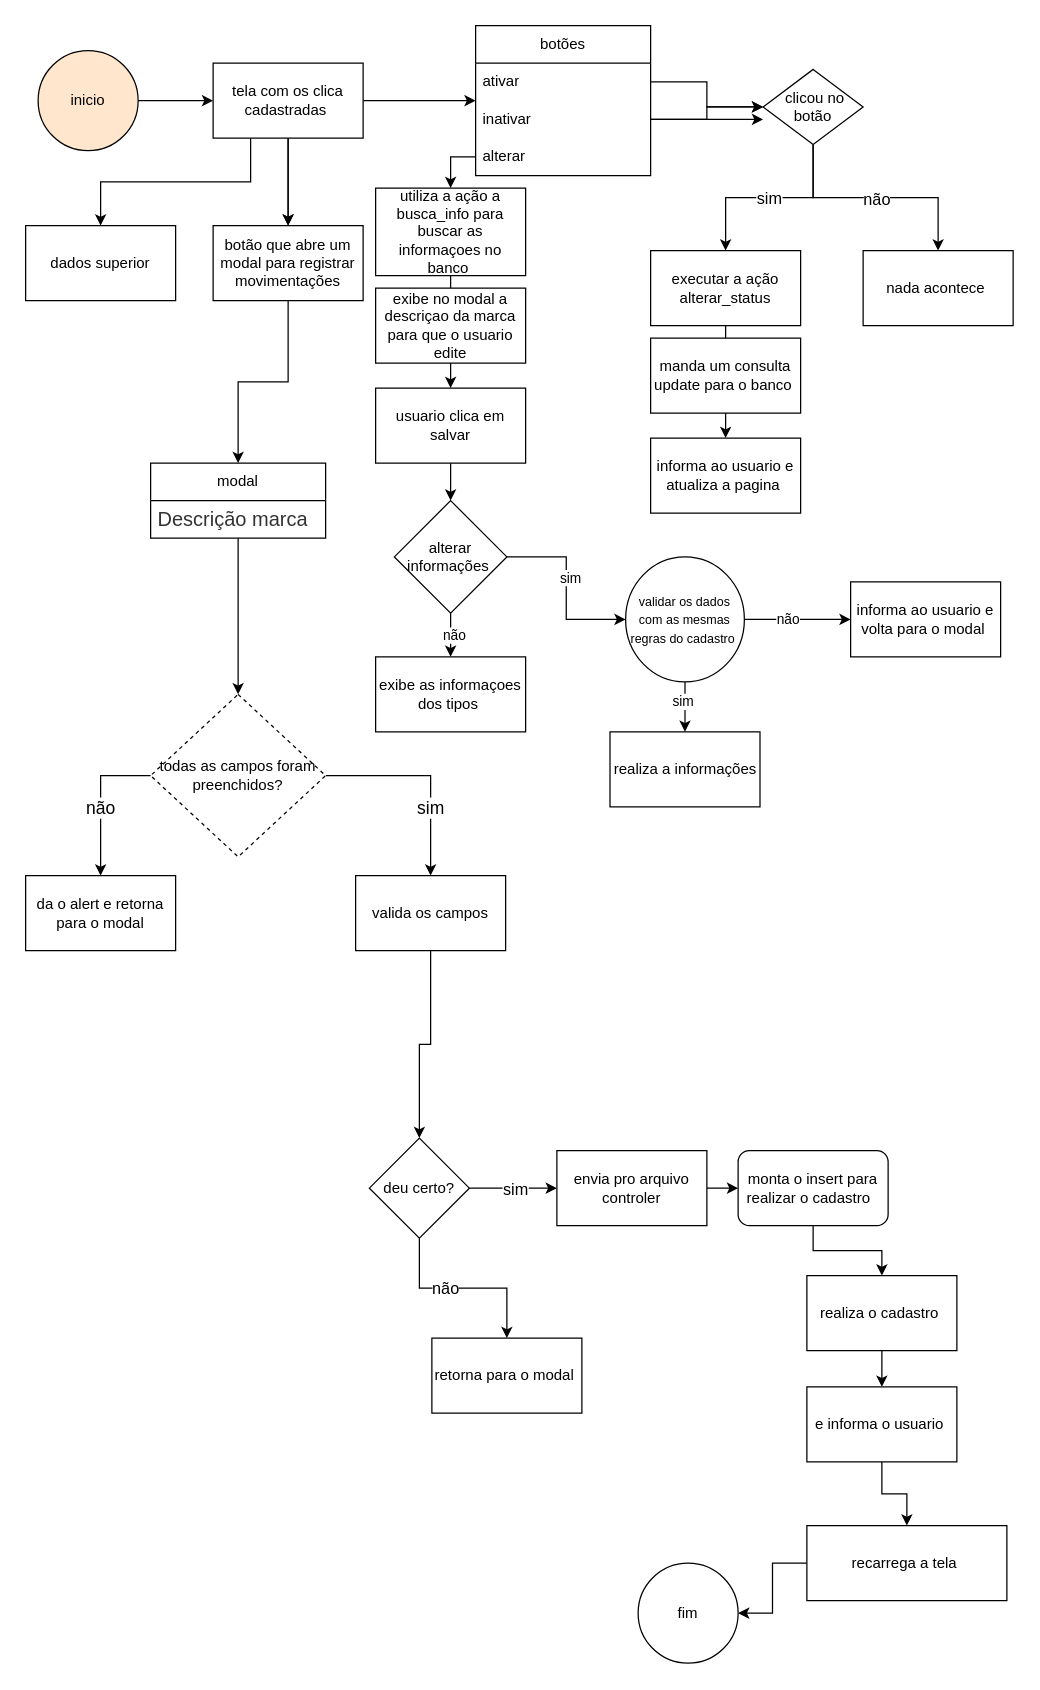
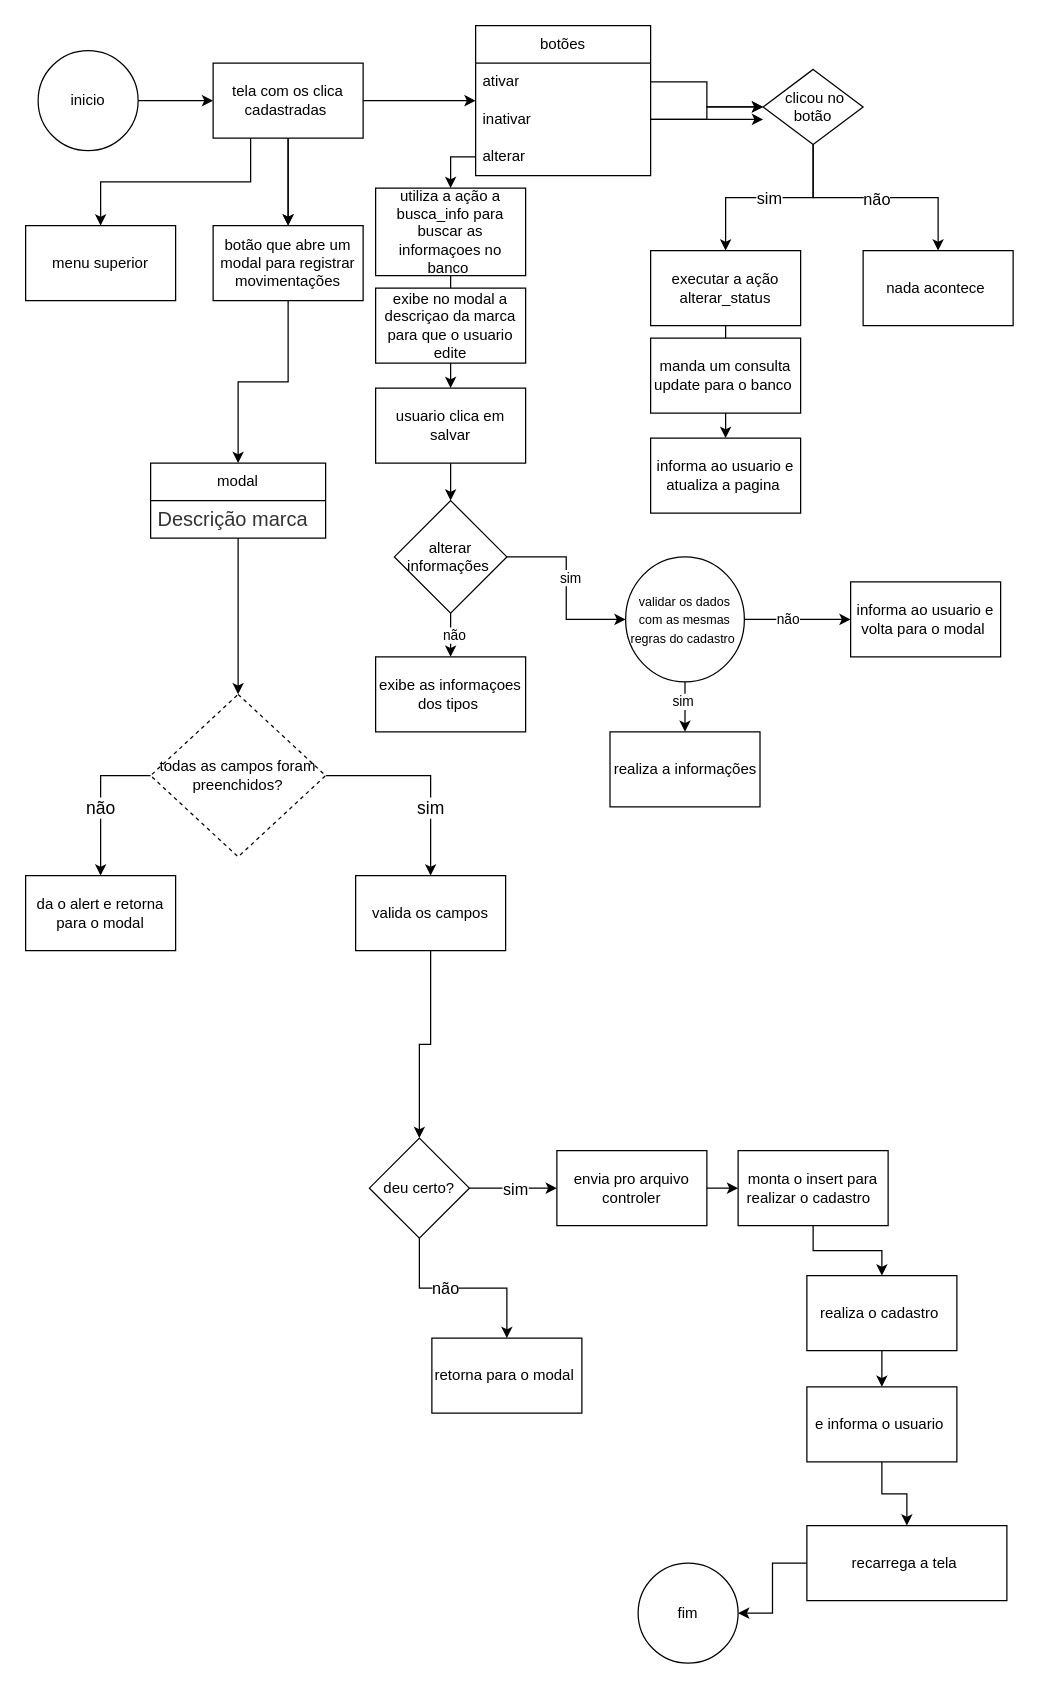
node "inicio": fillcolor #ffe6cc -> #ffffff
node "dados superior": label "dados superior" -> "menu superior"
node "monta o insert para realizar o cadastro": shape rounded rectangle -> rectangle
